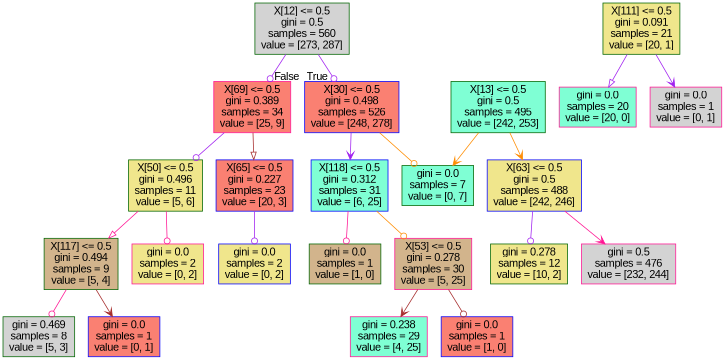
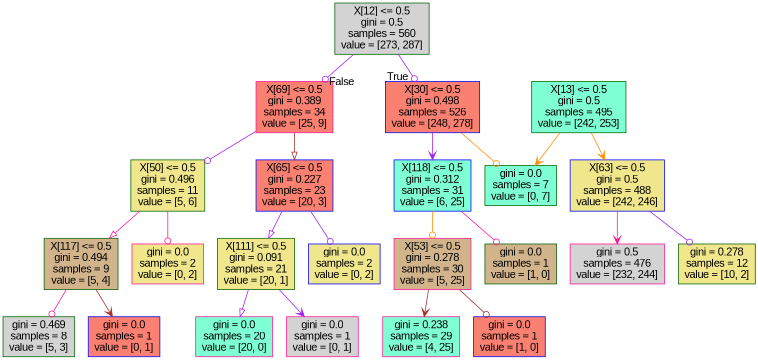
edge "X[65] <= 0.5 gini = 0.227 samples = 23 value = [20, 3]" -> "X[111] <= 0.5 gini = 0.091 samples = 21 value = [20, 1]": added
